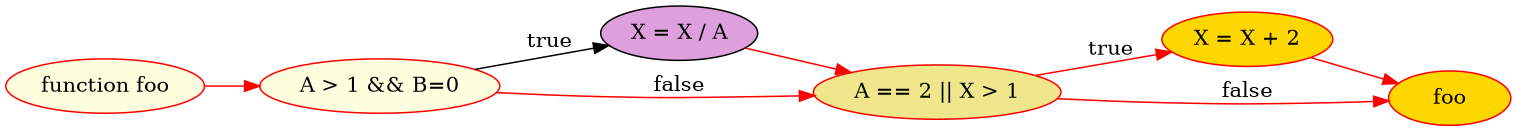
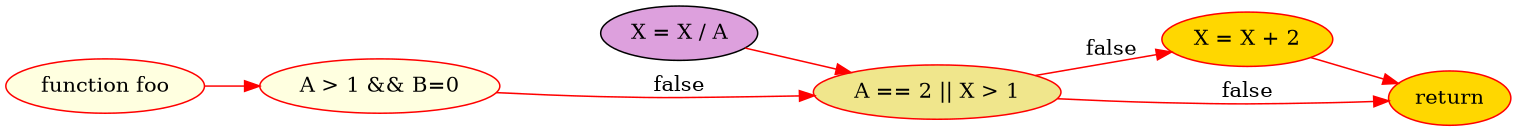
edge "A == 2 || X > 1" -> "X = X + 2": label "true" -> "false"
edge "A > 1 && B=0" -> "X = X / A": removed, label "true"
node "foo": label "foo" -> "return"
